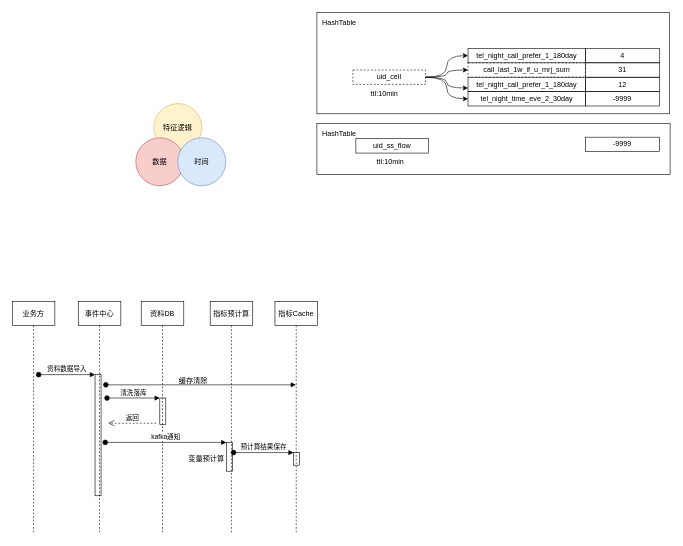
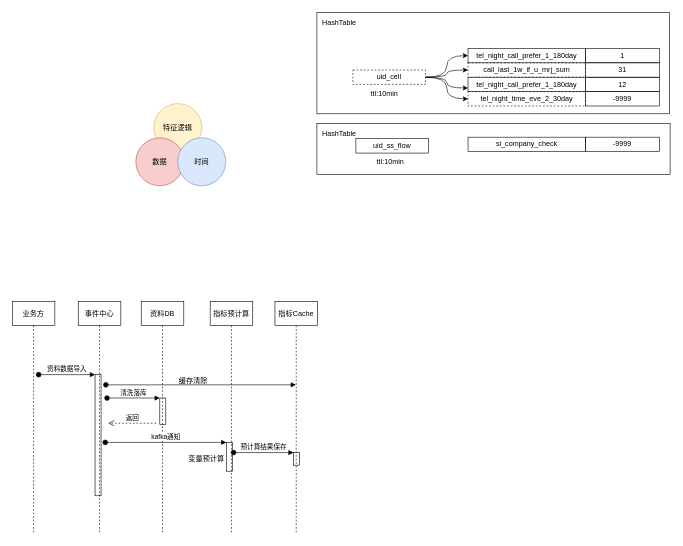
node "4": label "4" -> "1"
node "tel_night_time_eve_2_30day": style solid -> dashed
node "si_company_check": added
